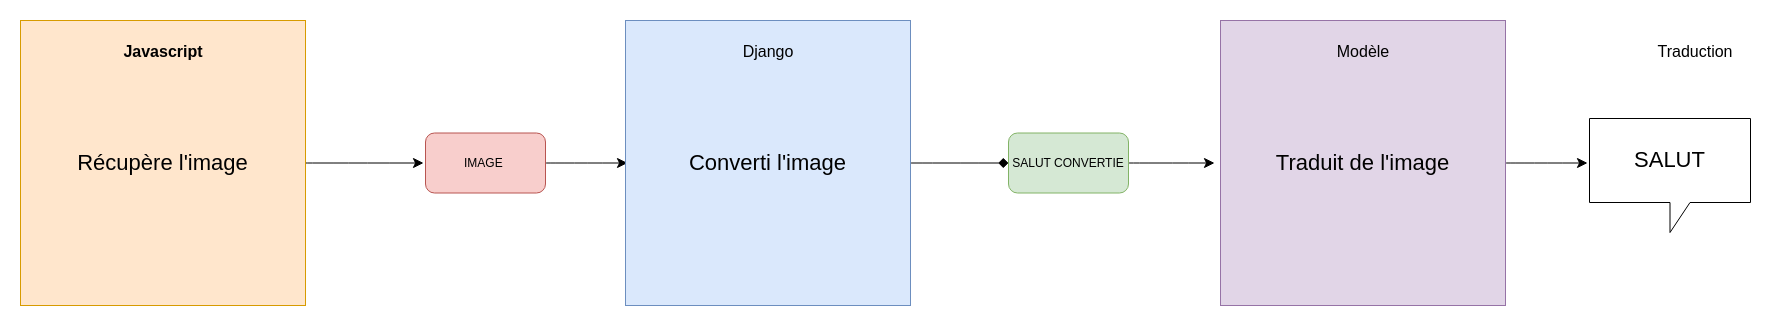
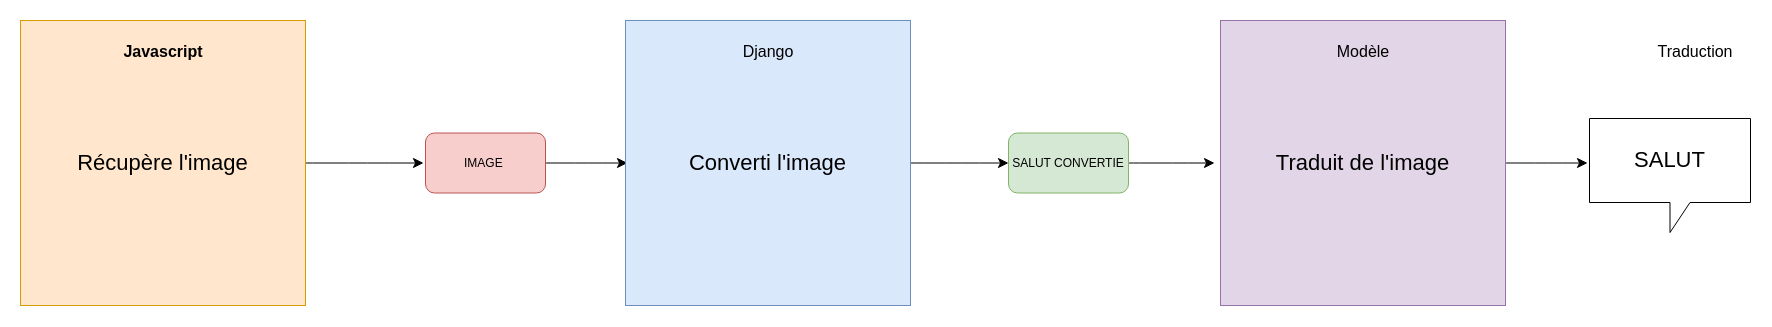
edge "Converti l'image" -> "SALUT CONVERTIE": arrowhead diamond -> classic
